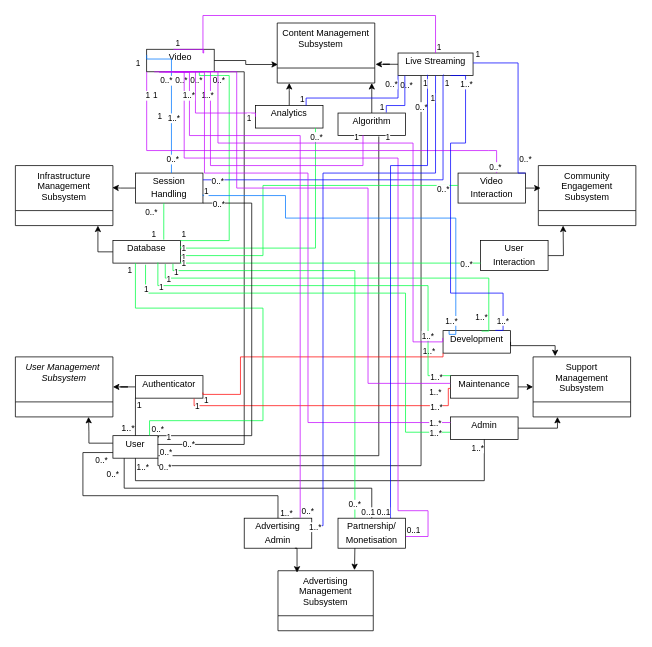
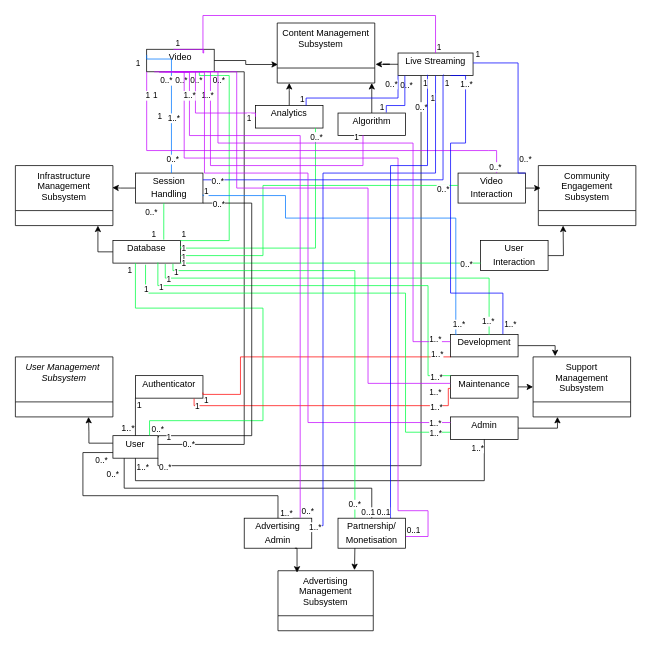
node "Development": moved (477, 342) -> (484, 345)
edge "Authenticator" -> "User Management Subsystem": removed
edge "Algorithm" -- "User": removed, labels "1", "0..*"
